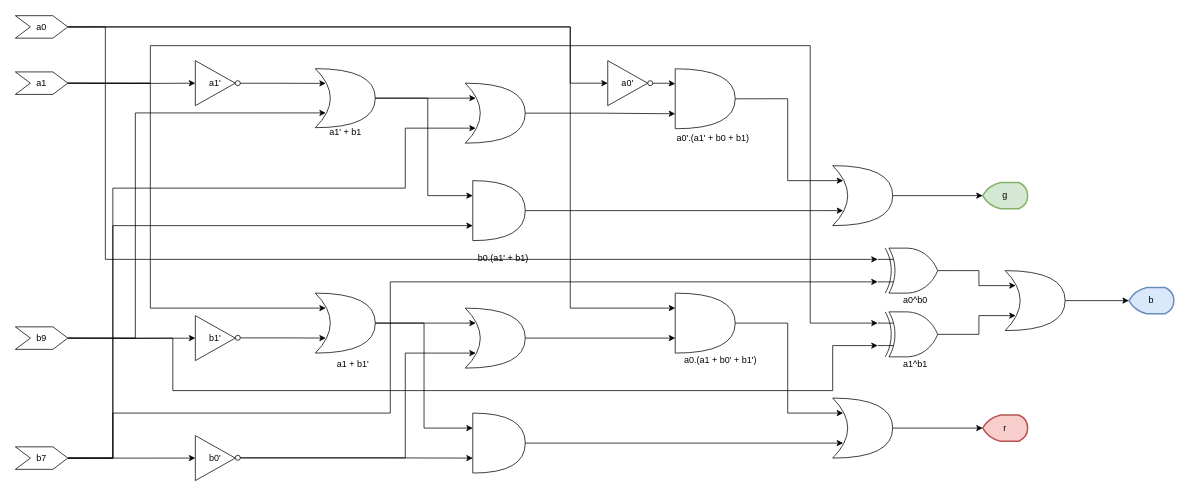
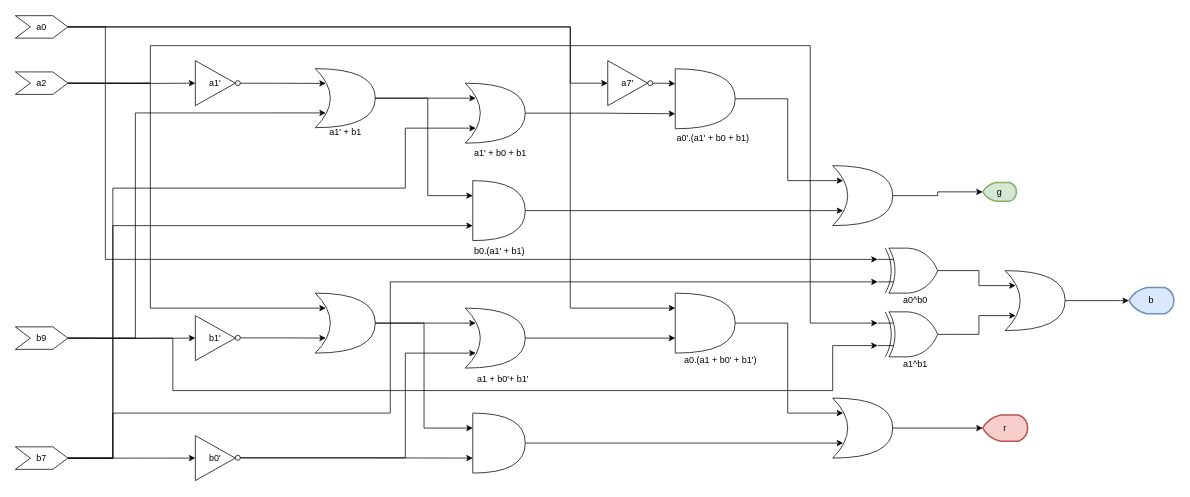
node "a1": label "a1" -> "a2"
node "a0'": label "a0'" -> "a7'"
node "a1' + b0 + b1": added
node "g": size 45x26 -> 34x19
node "b0.(a1' + b1)": moved (507, 263) -> (503, 255)
node "a1 + b1'": removed
node "a1 + b0'+ b1'": added
